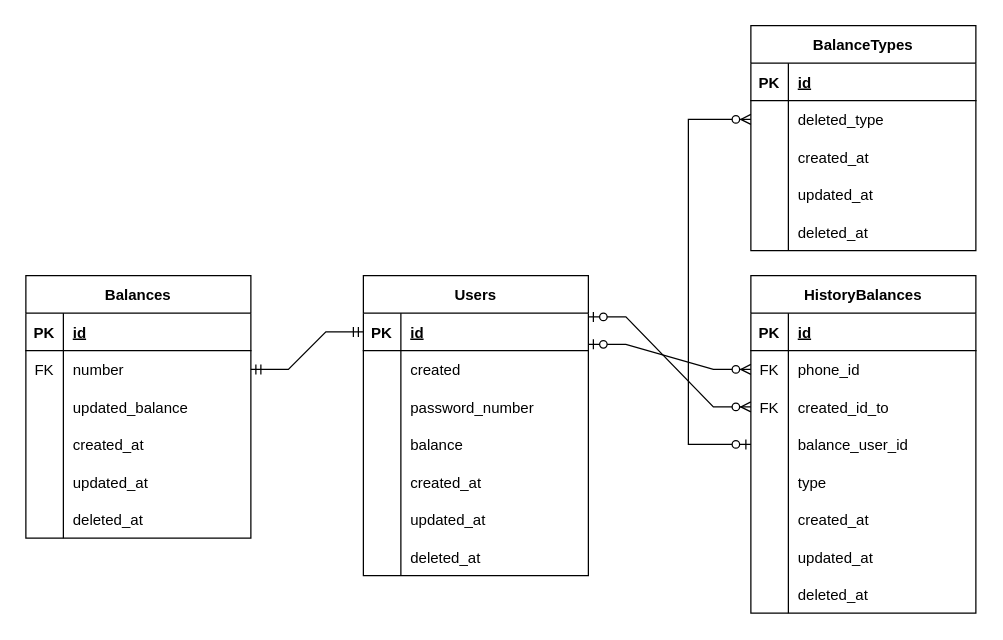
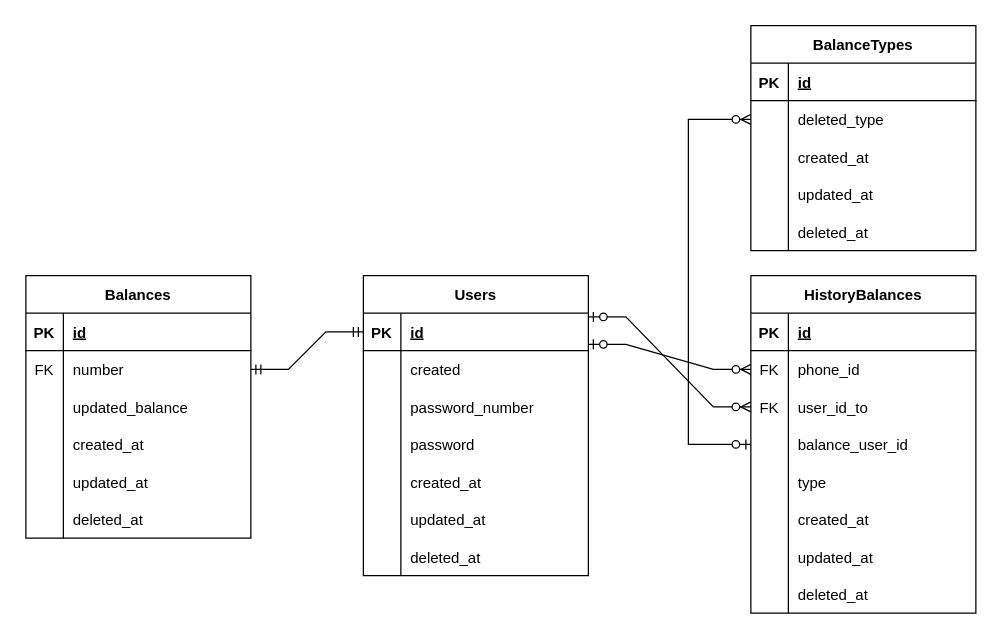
node "created_id_to": label "created_id_to" -> "user_id_to"
node "balance": label "balance" -> "password"
